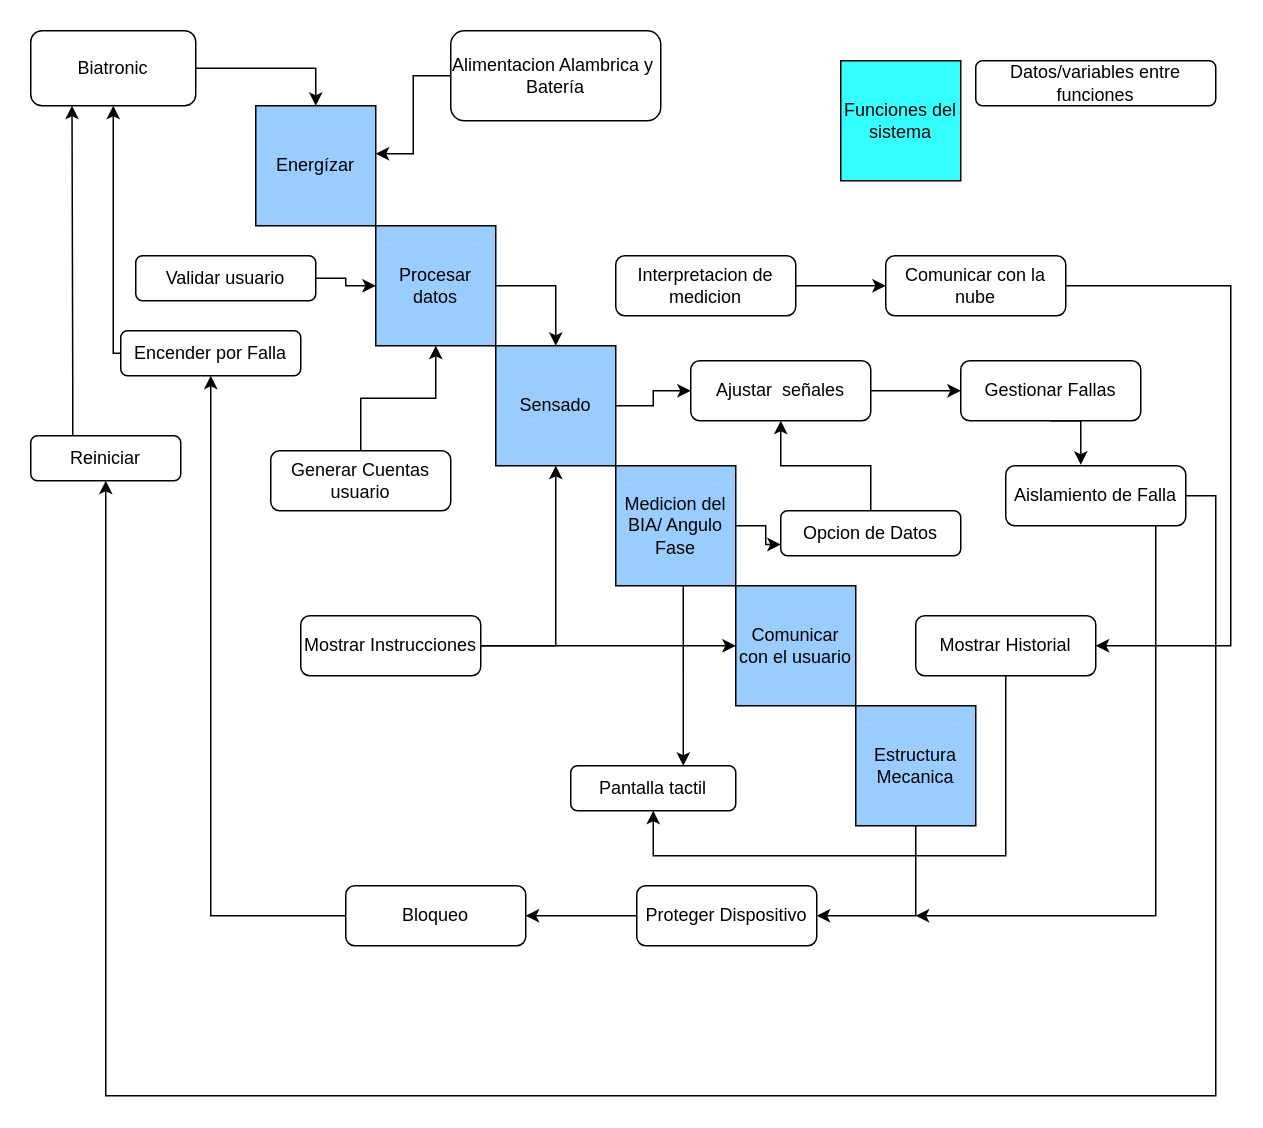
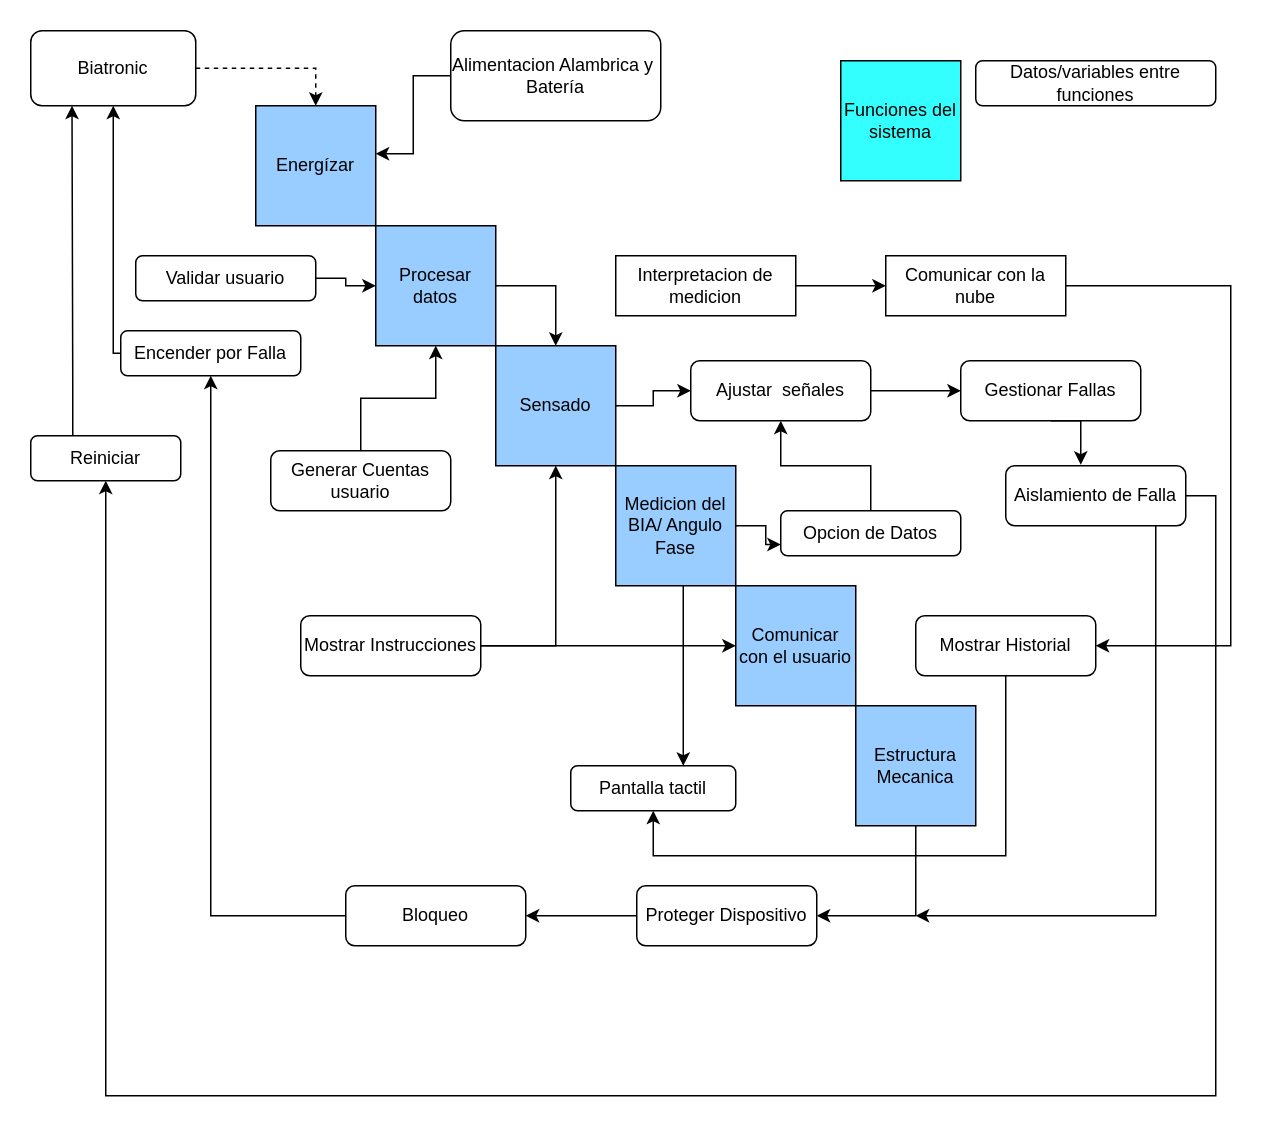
edge "Biatronic" -> "Energízar": style solid -> dashed
node "Interpretacion de medicion": shape rounded rectangle -> rectangle
node "Comunicar con la nube": shape rounded rectangle -> rectangle
